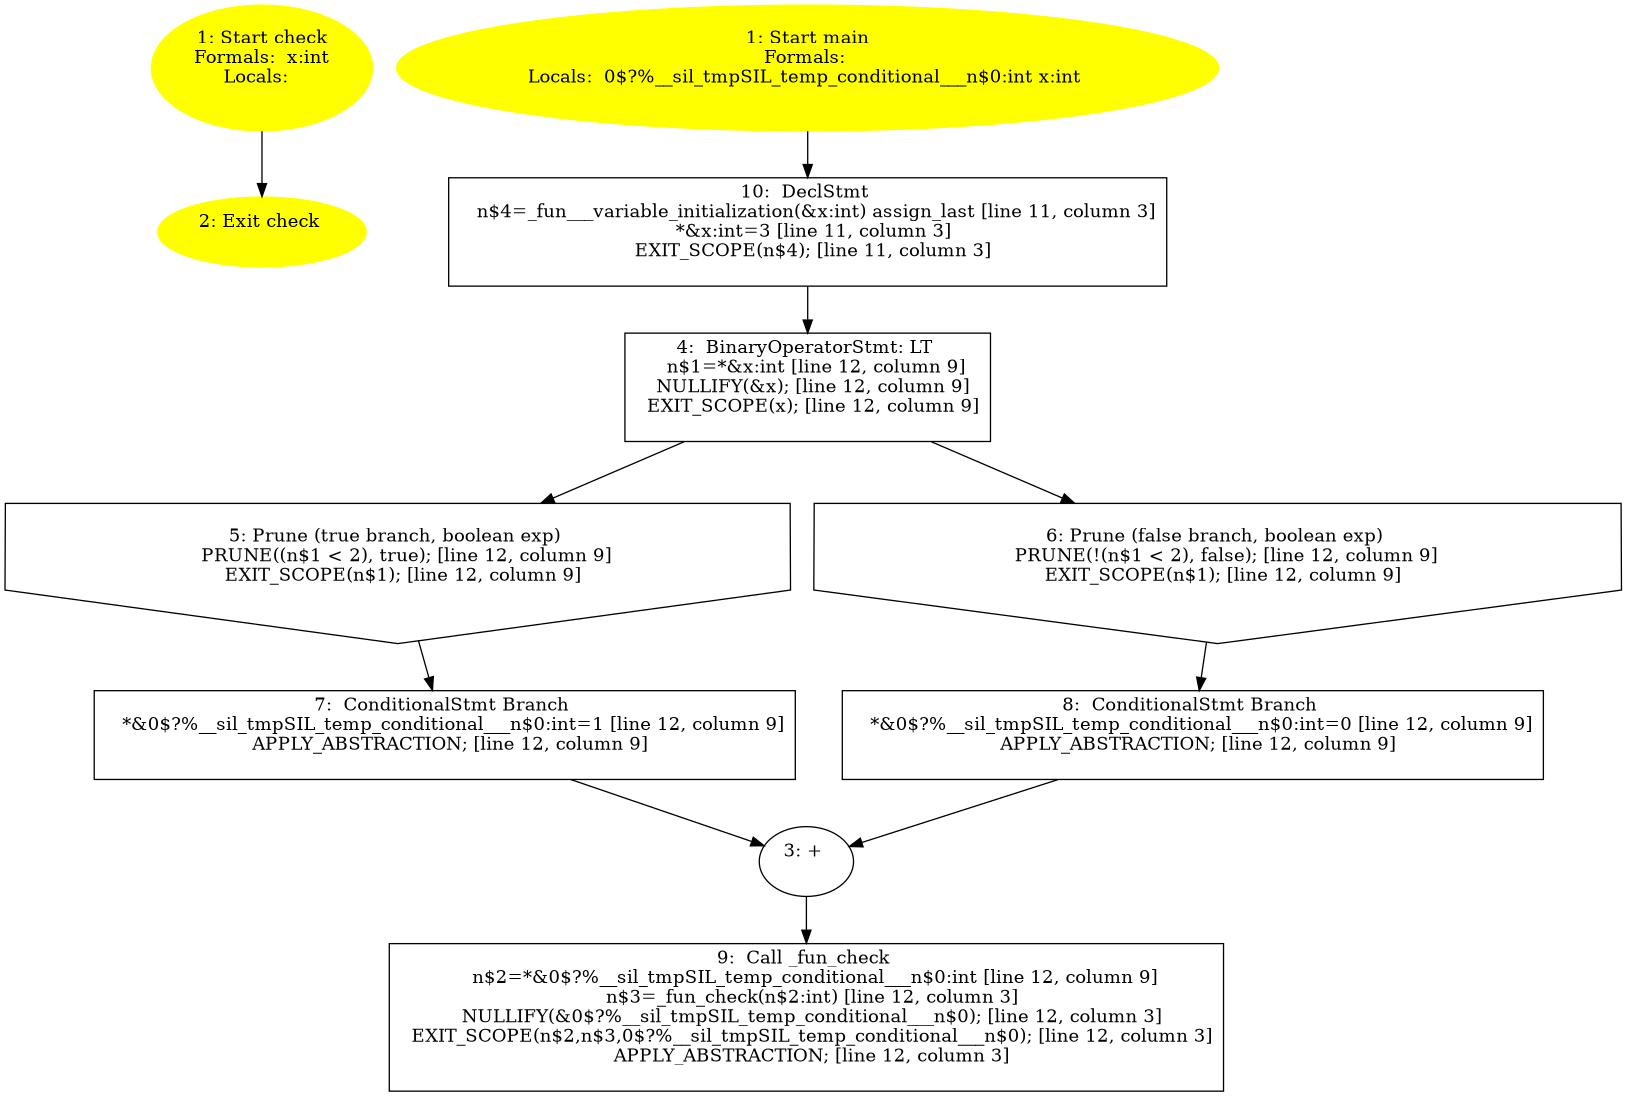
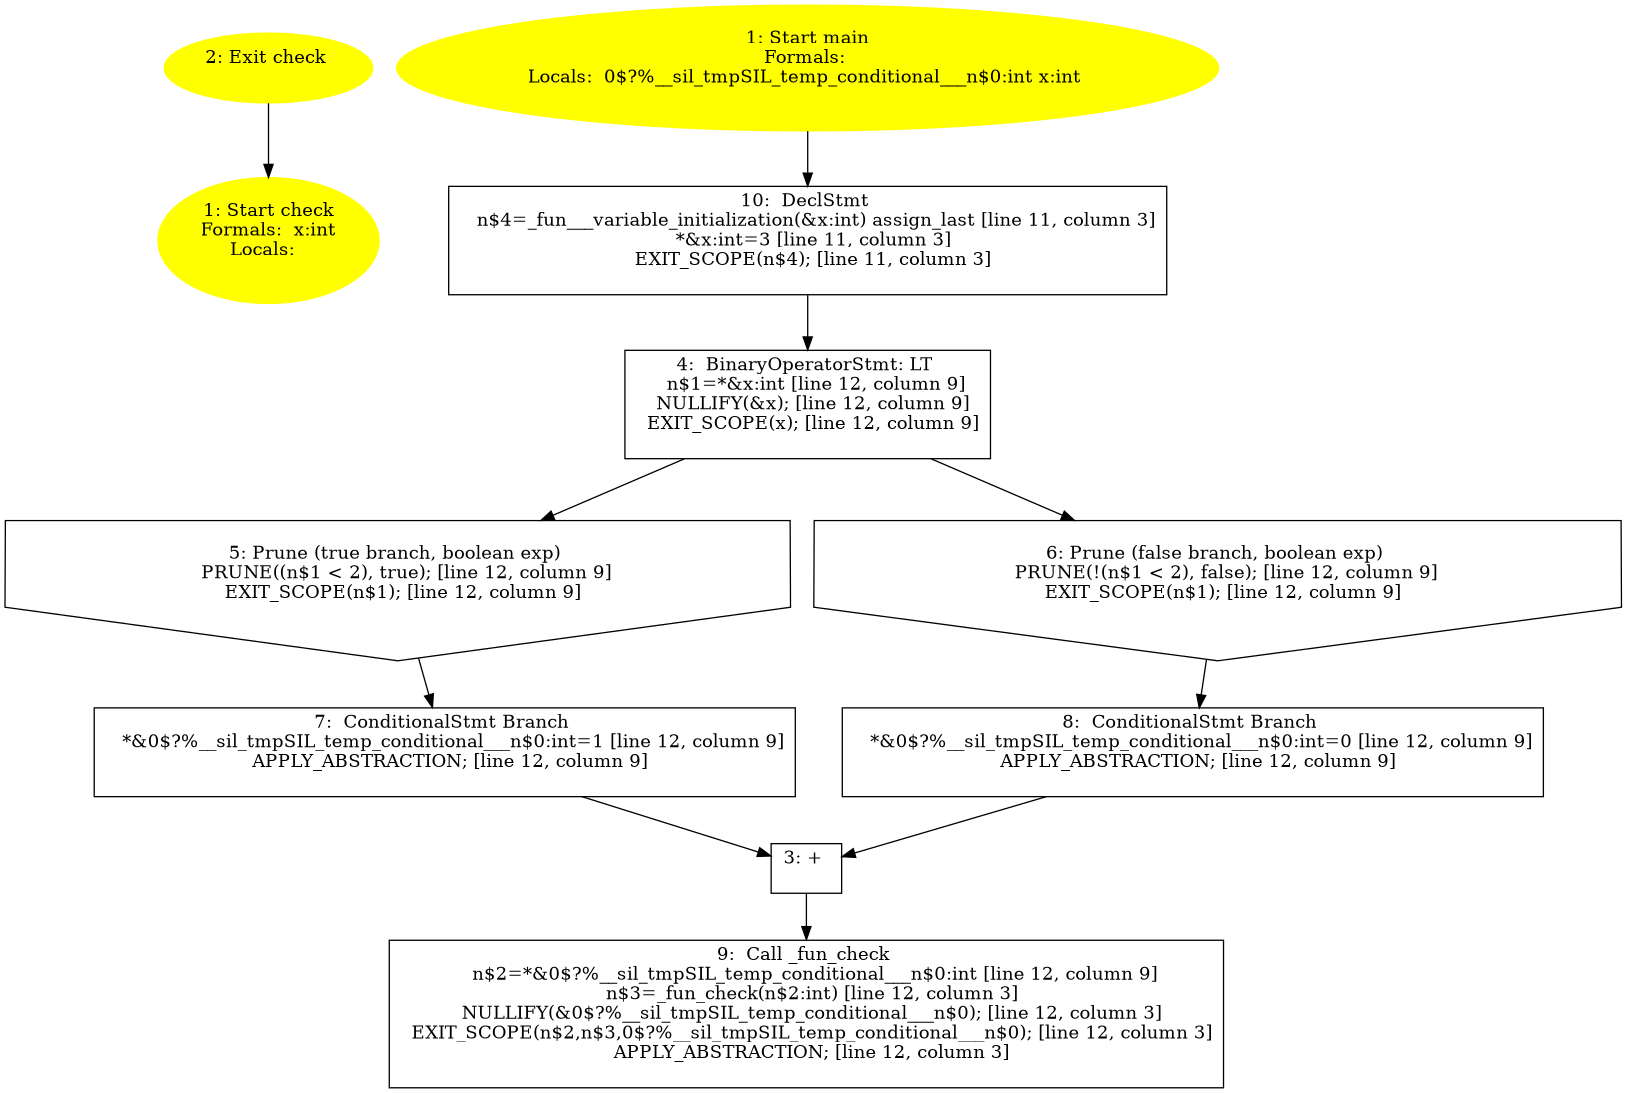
edge "1: Start check Formals:  x:int Locals:" -> "2: Exit check": reversed
node "3: +": shape ellipse -> box
